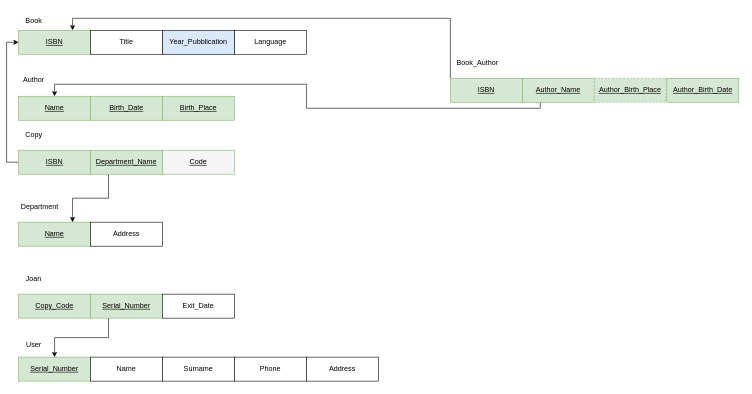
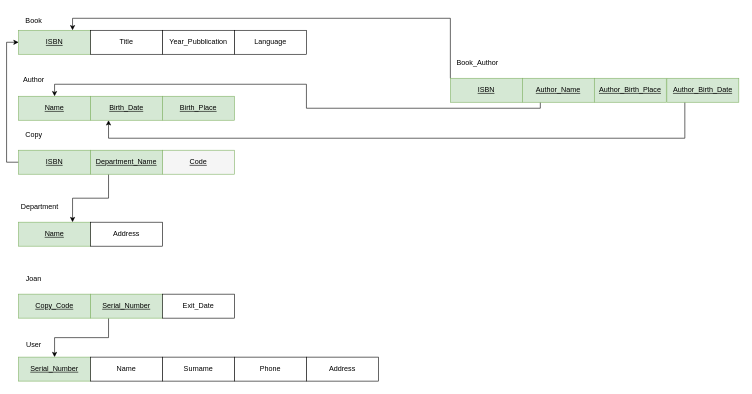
node "Year_Pubblication": fillcolor #dae8fc -> #ffffff
node "Author_Birth_Place": style dashed -> solid
edge "Author_Birth_Date" -> "Birth_Date": added
